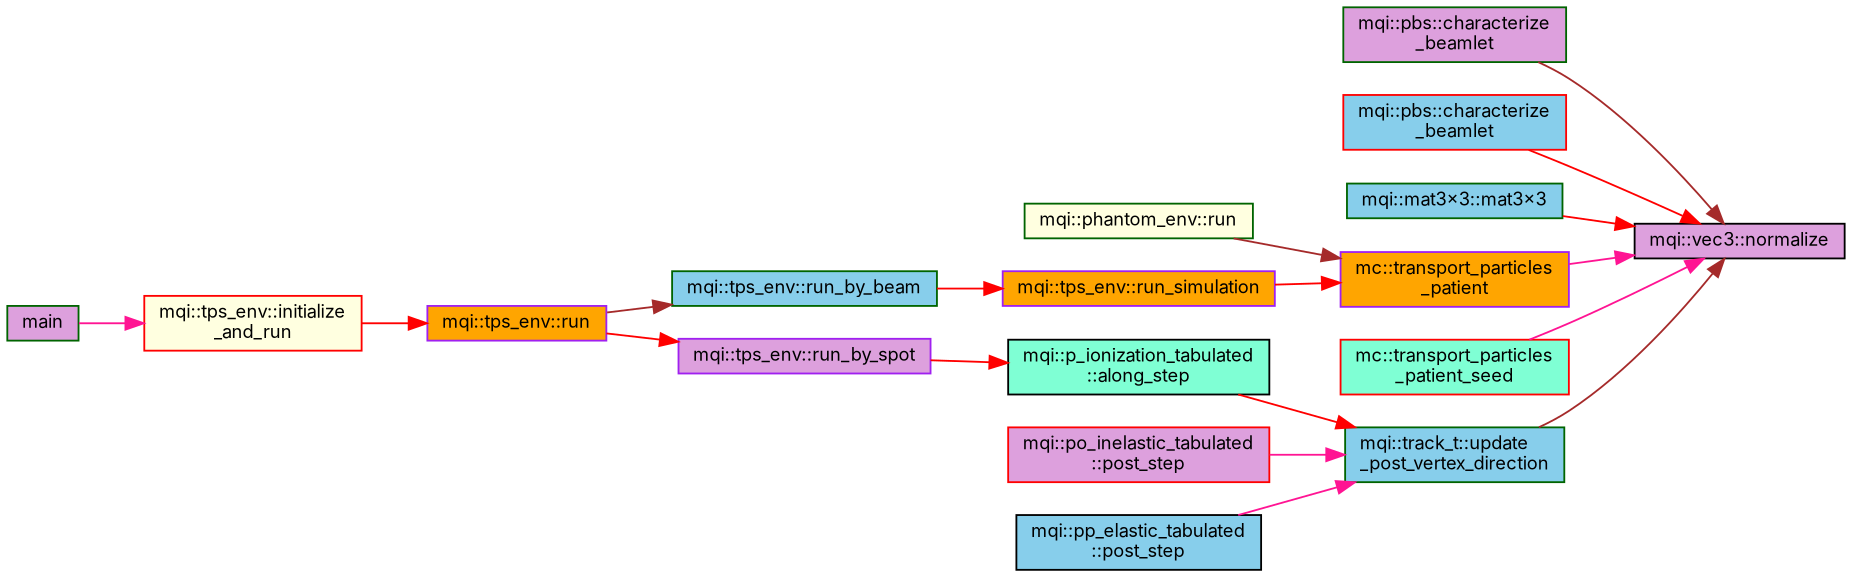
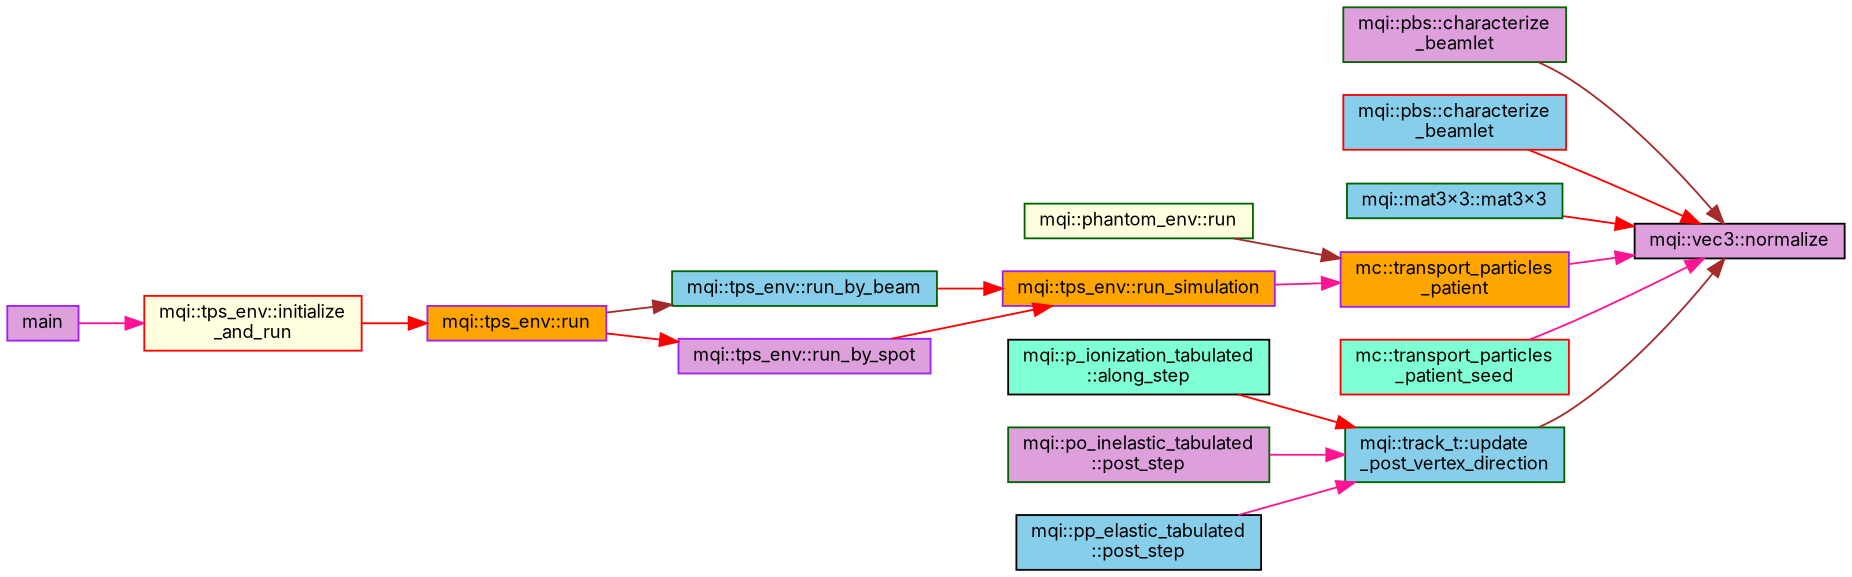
edge "mqi::tps_env::run_simulation" -> "mc::transport_particles _patient": color red -> deeppink
node "main": color darkgreen -> purple
edge "mqi::tps_env::run_by_spot" -> "mqi::p_ionization_tabulated ::along_step": now "mqi::tps_env::run_by_spot" -> "mqi::tps_env::run_simulation"
node "mqi::po_inelastic_tabulated ::post_step": color red -> darkgreen
